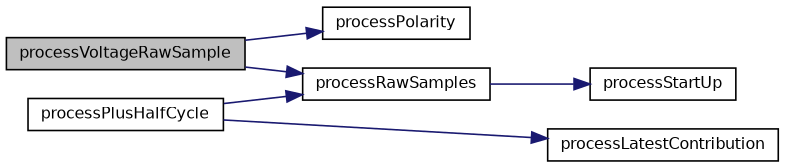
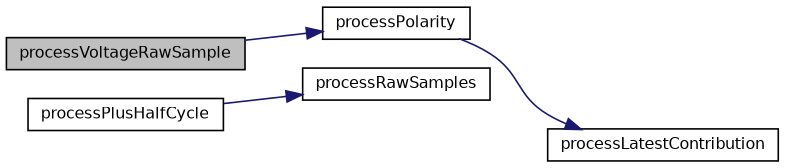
edge "processVoltageRawSample" -> "processRawSamples": removed
node "processStartUp": removed
edge "processPlusHalfCycle" -> "processLatestContribution": now "processPolarity" -> "processLatestContribution"
